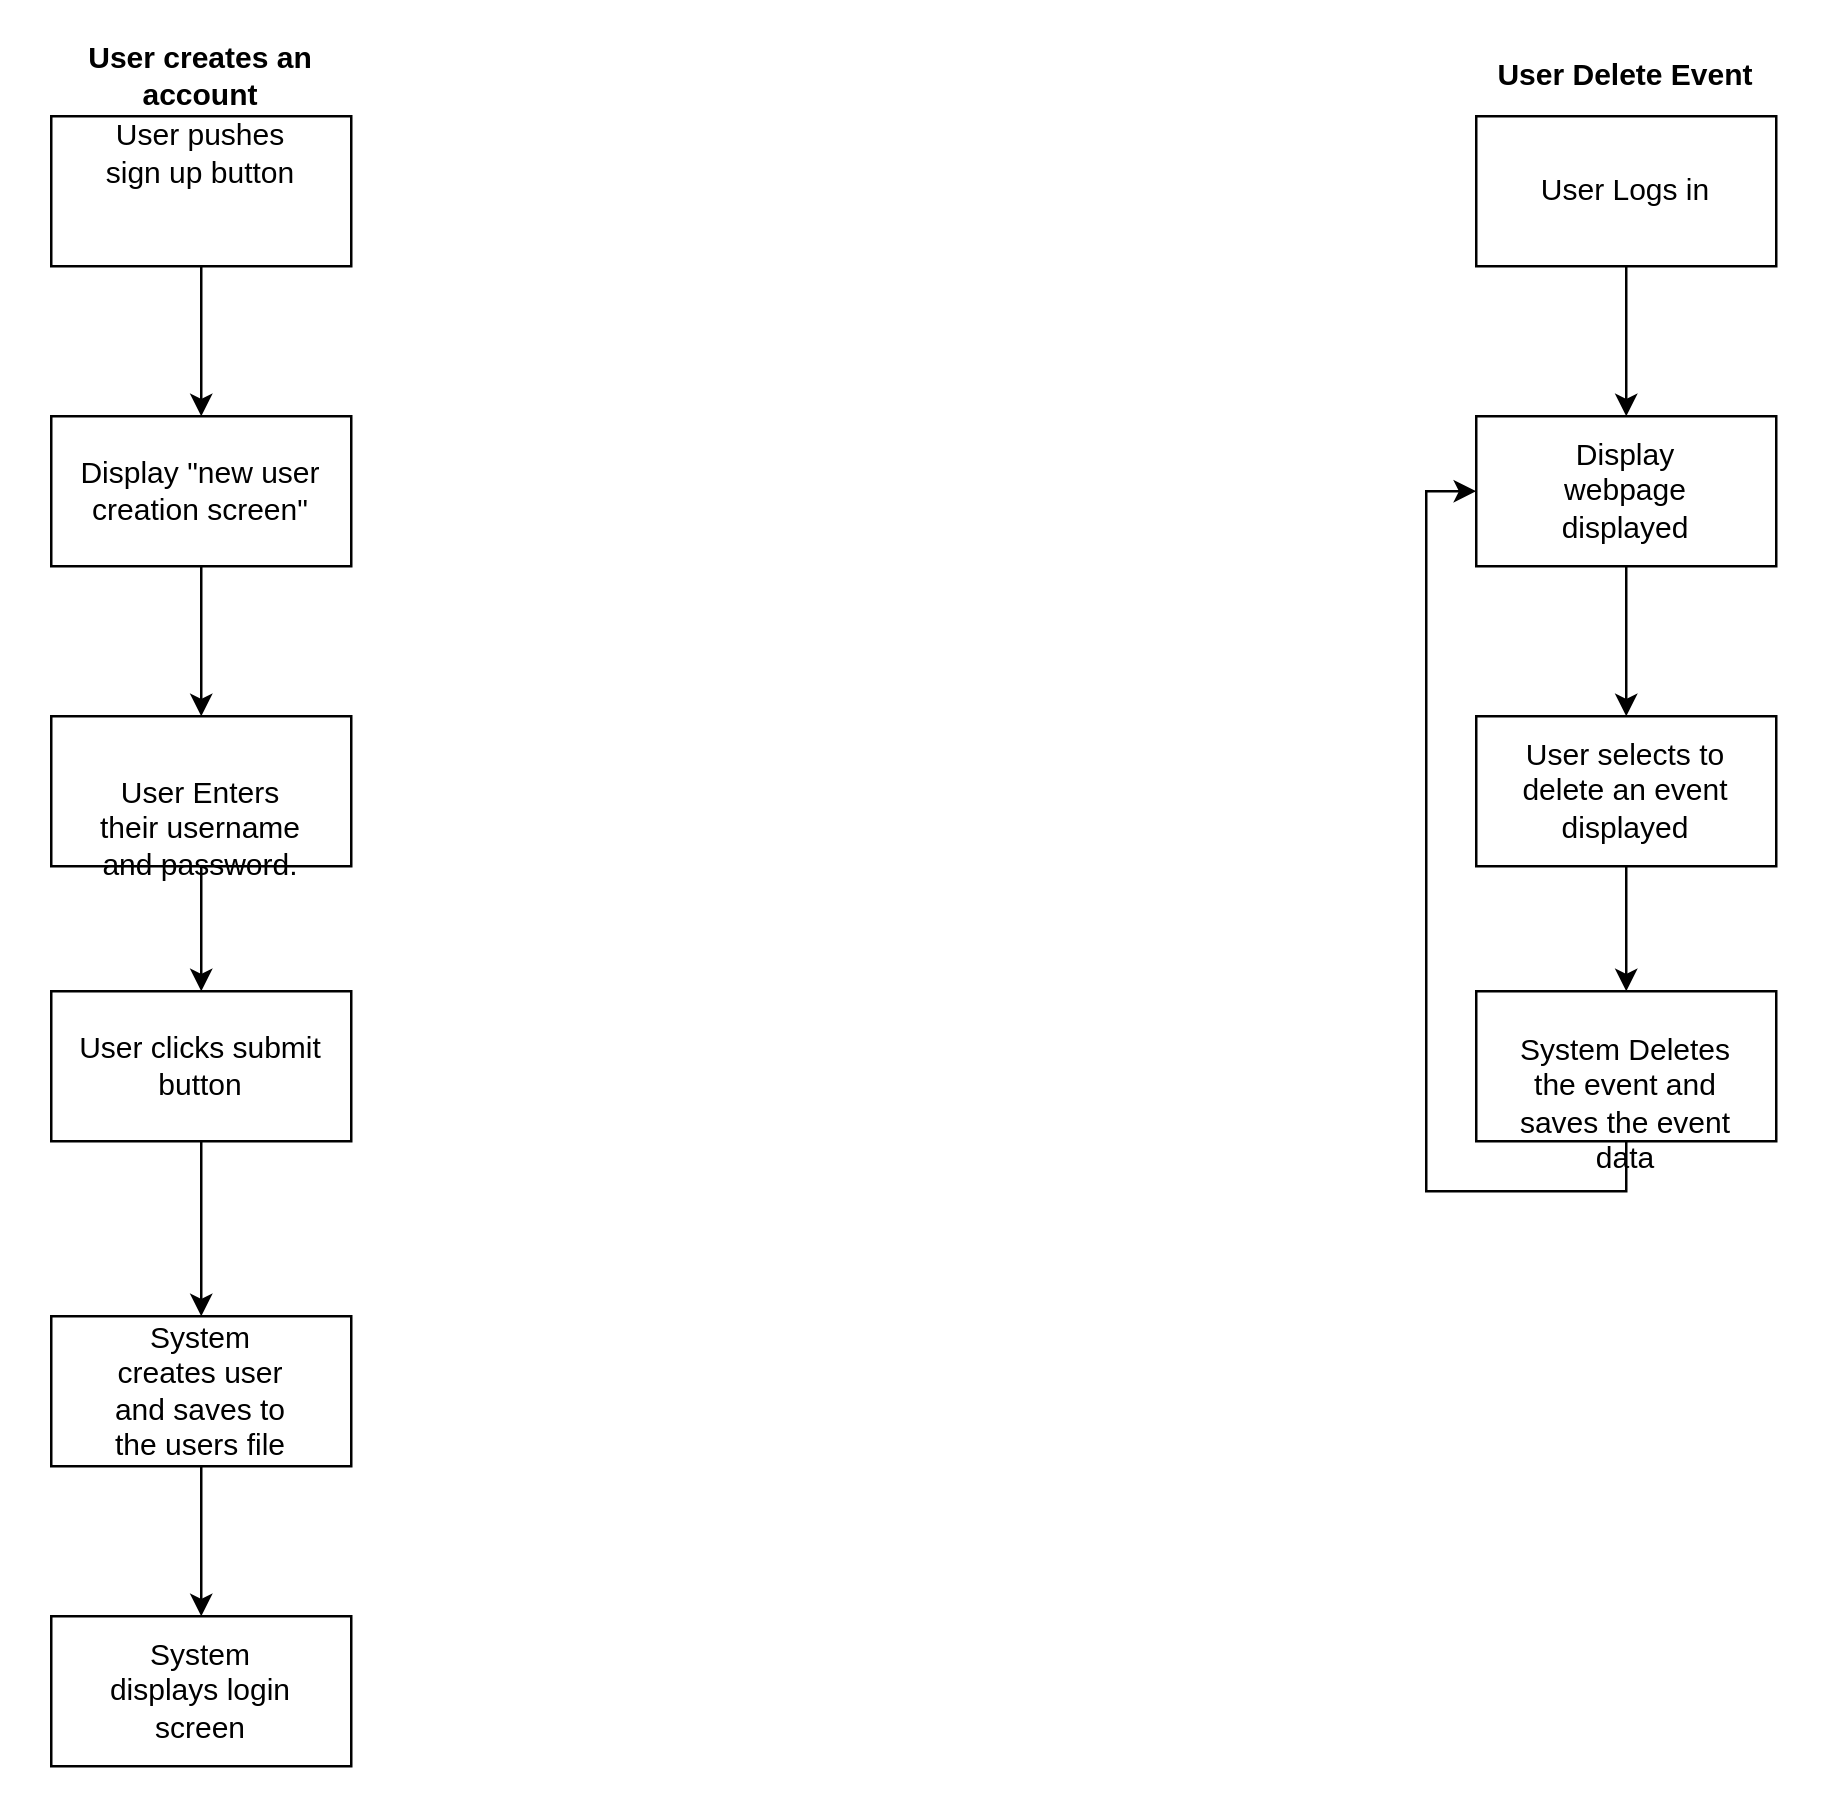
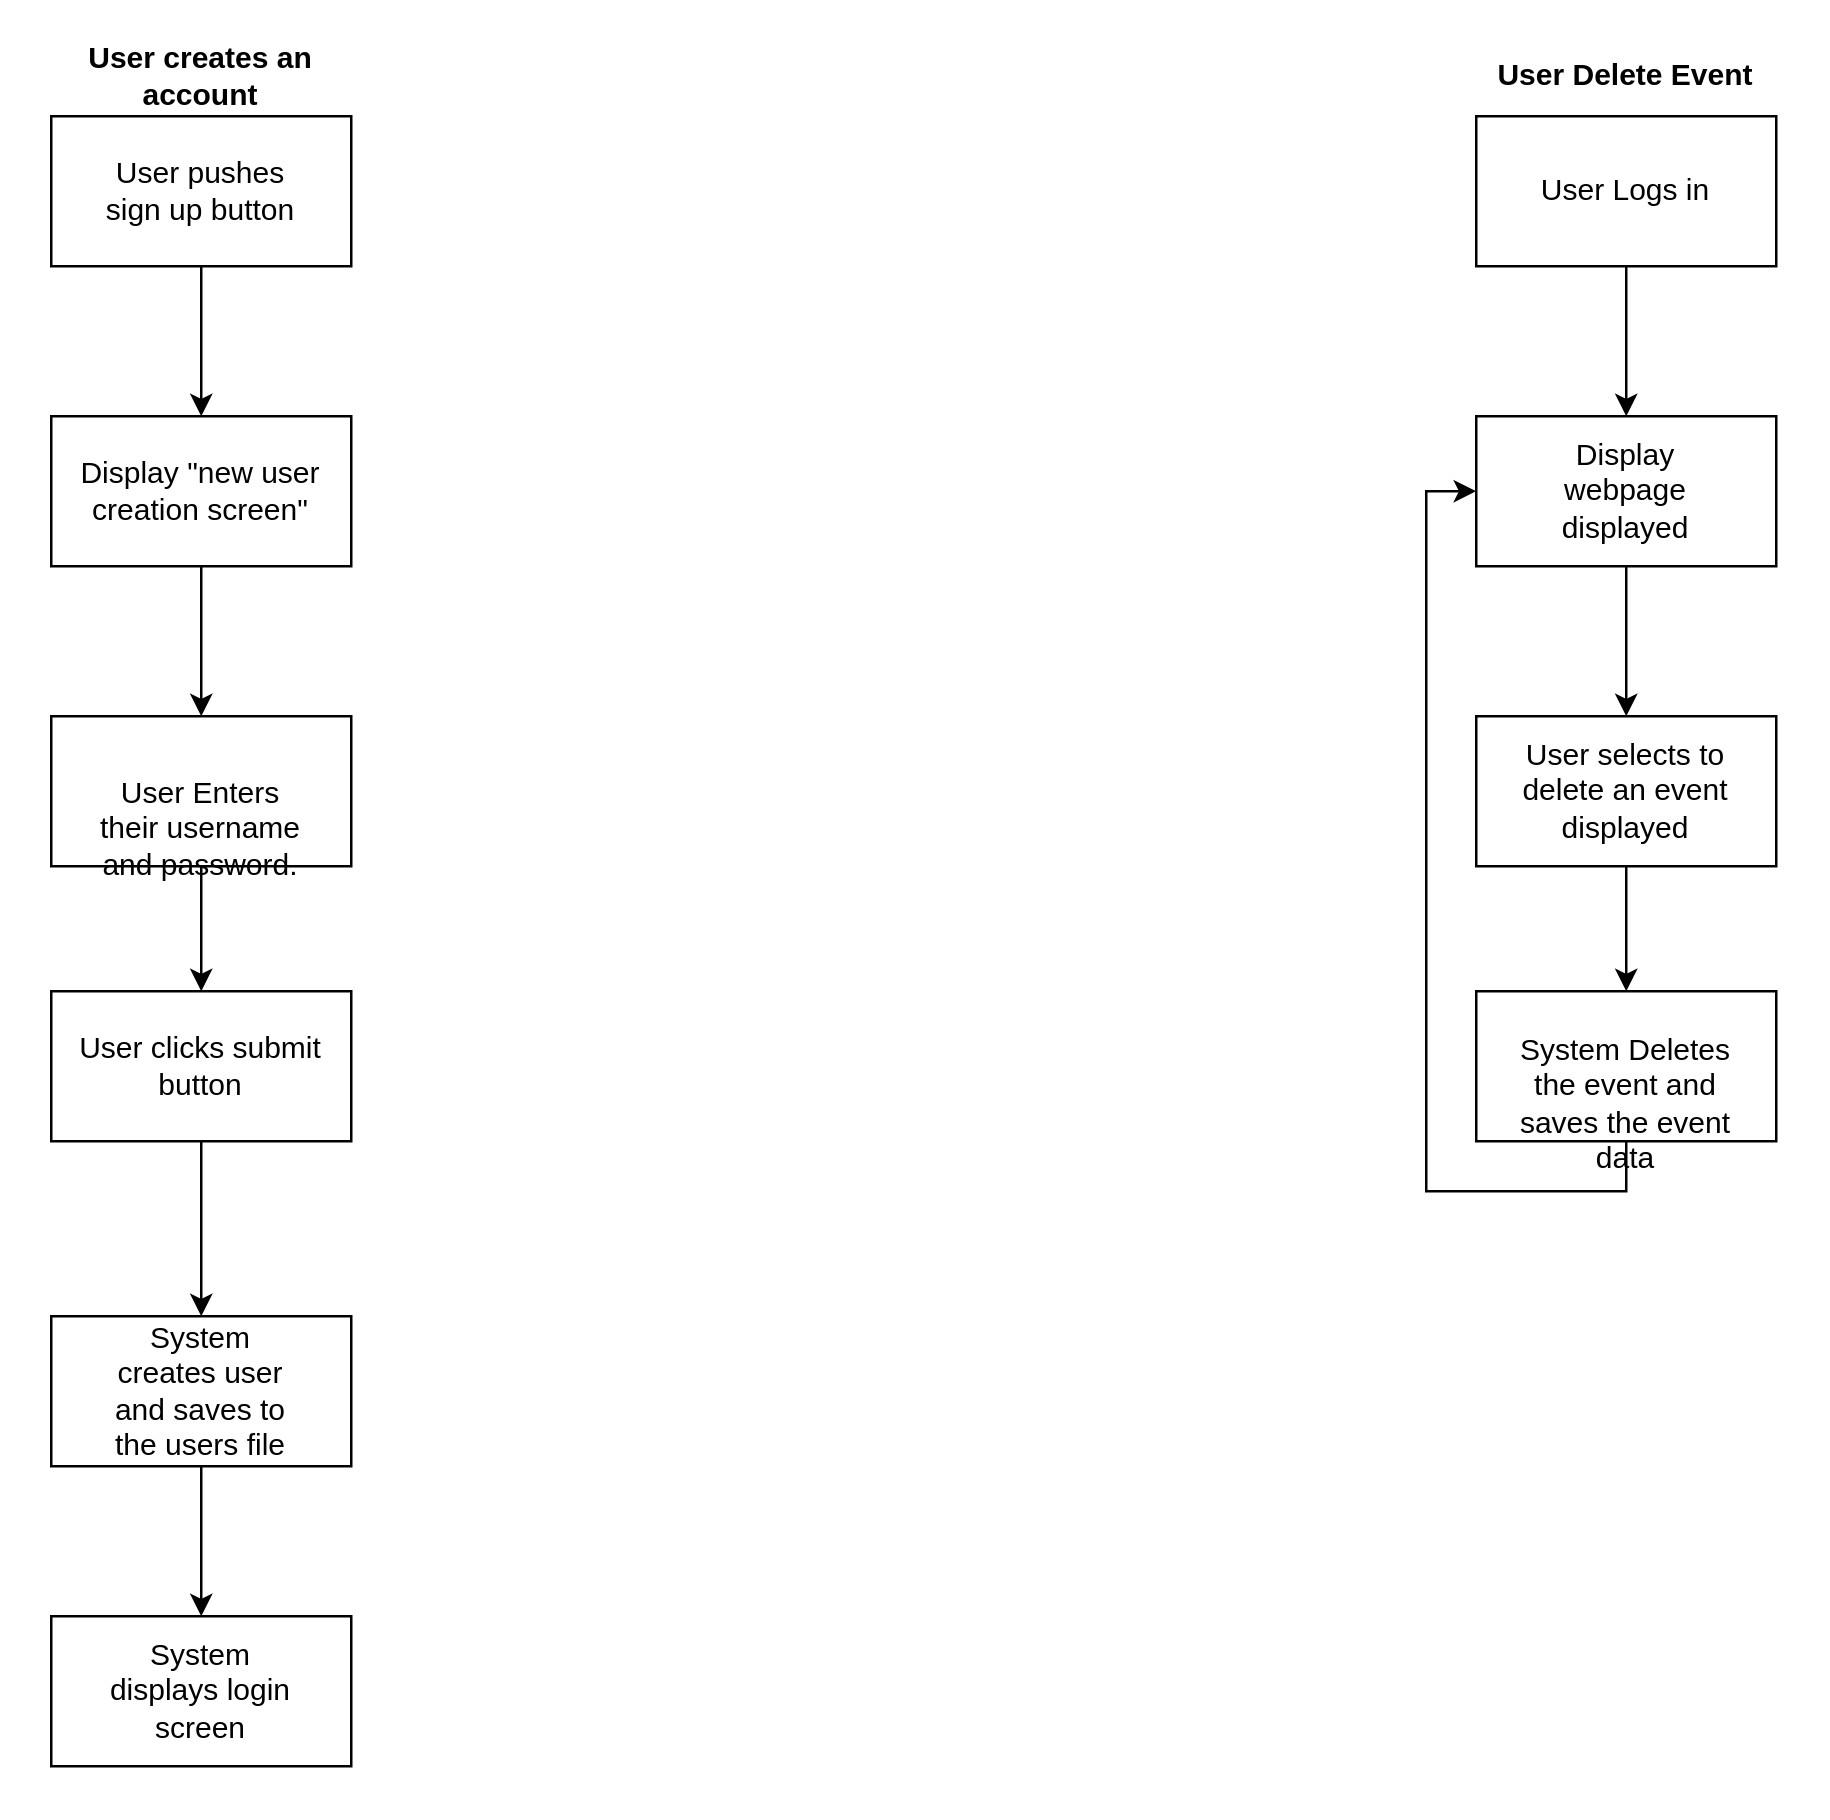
node "User pushes sign up button": moved (201, 154) -> (201, 191)
